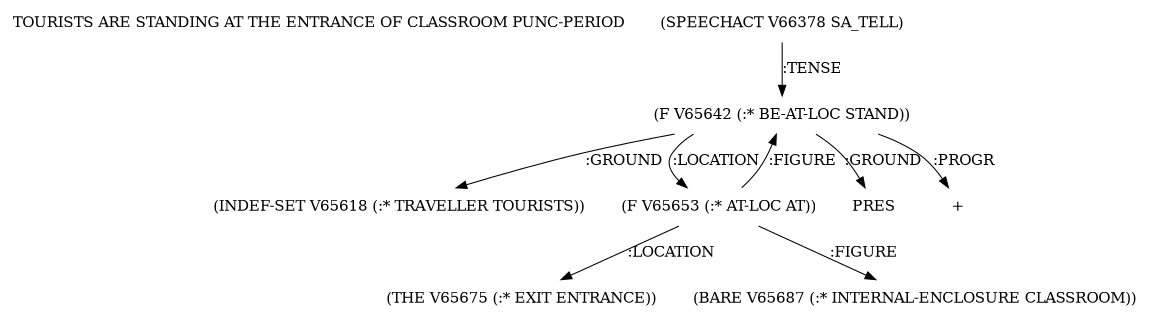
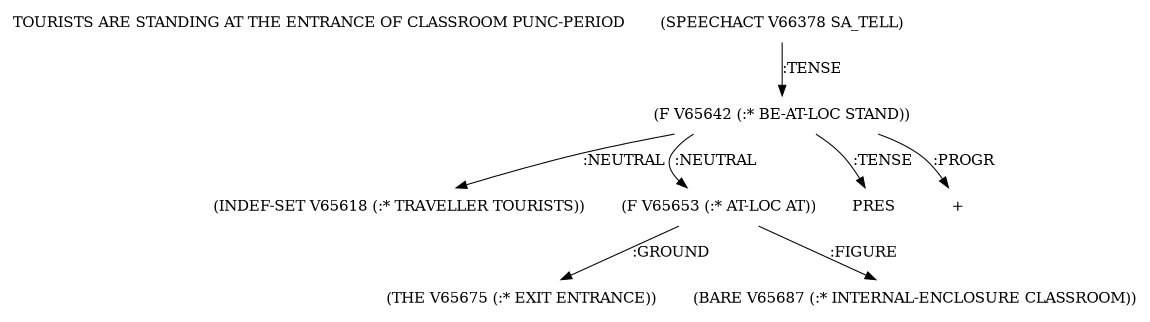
edge "(F V65642 (:* BE-AT-LOC STAND))" -> "(INDEF-SET V65618 (:* TRAVELLER TOURISTS))": label ":GROUND" -> ":NEUTRAL"
edge "(F V65642 (:* BE-AT-LOC STAND))" -> "(F V65653 (:* AT-LOC AT))": label ":LOCATION" -> ":NEUTRAL"
edge "(F V65642 (:* BE-AT-LOC STAND))" -> "PRES": label ":GROUND" -> ":TENSE"
edge "(F V65653 (:* AT-LOC AT))" -> "(F V65642 (:* BE-AT-LOC STAND))": removed, label ":FIGURE"
edge "(F V65653 (:* AT-LOC AT))" -> "(THE V65675 (:* EXIT ENTRANCE))": label ":LOCATION" -> ":GROUND"
